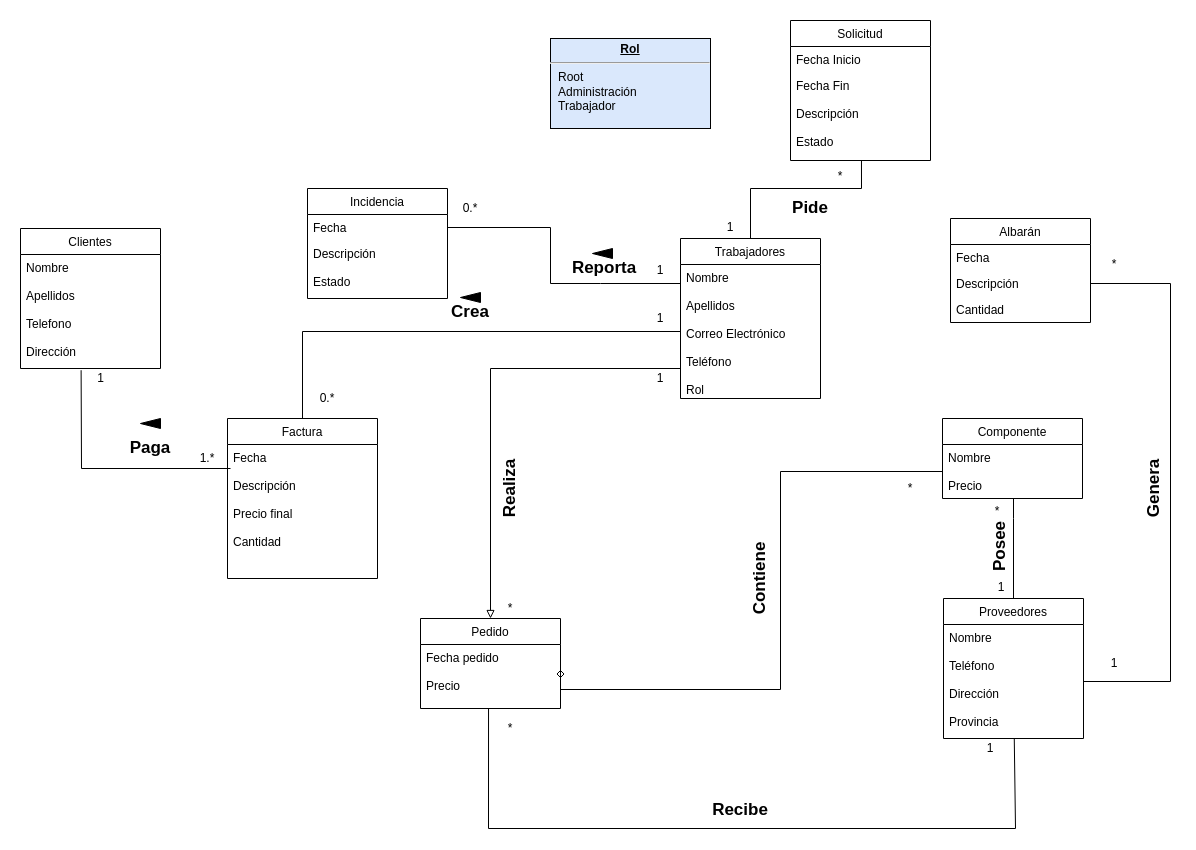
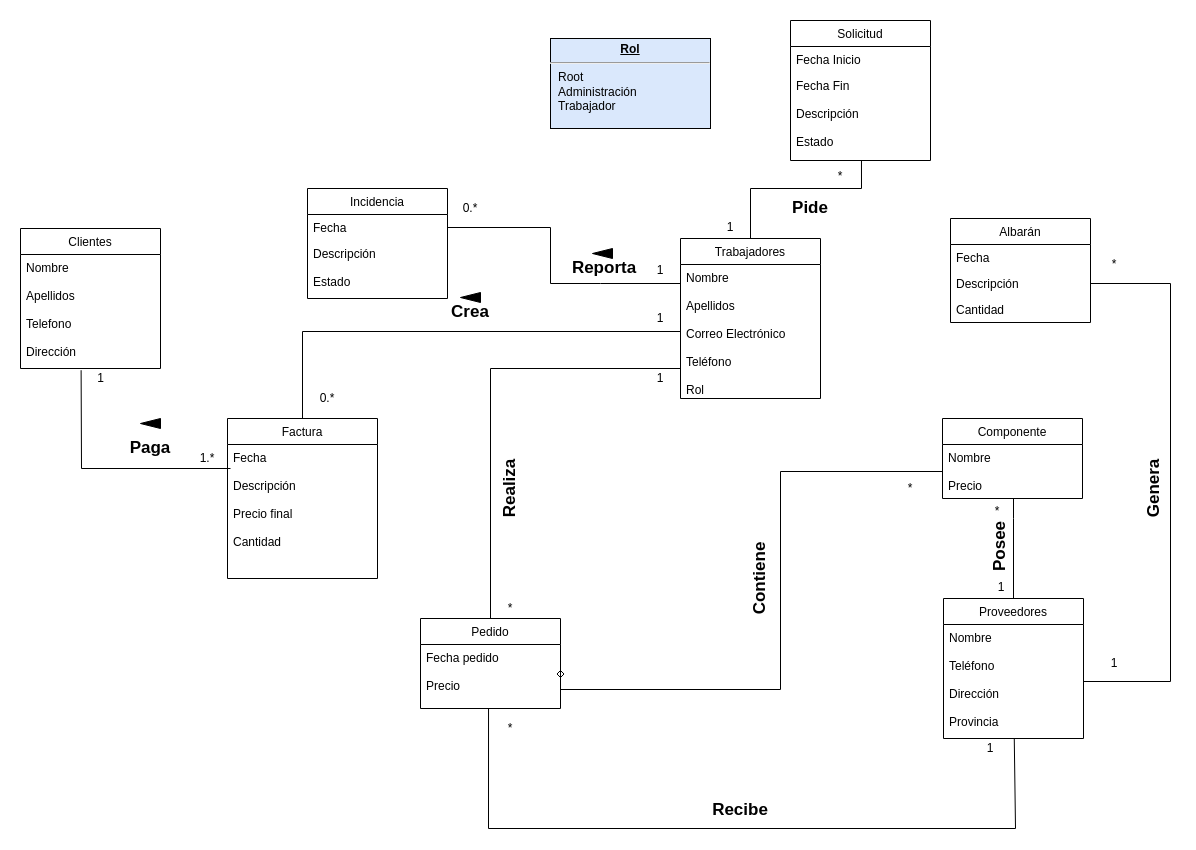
edge "Nombre Apellidos Correo Electrónico Teléfono Rol" -> "Pedido": arrowhead block -> none
